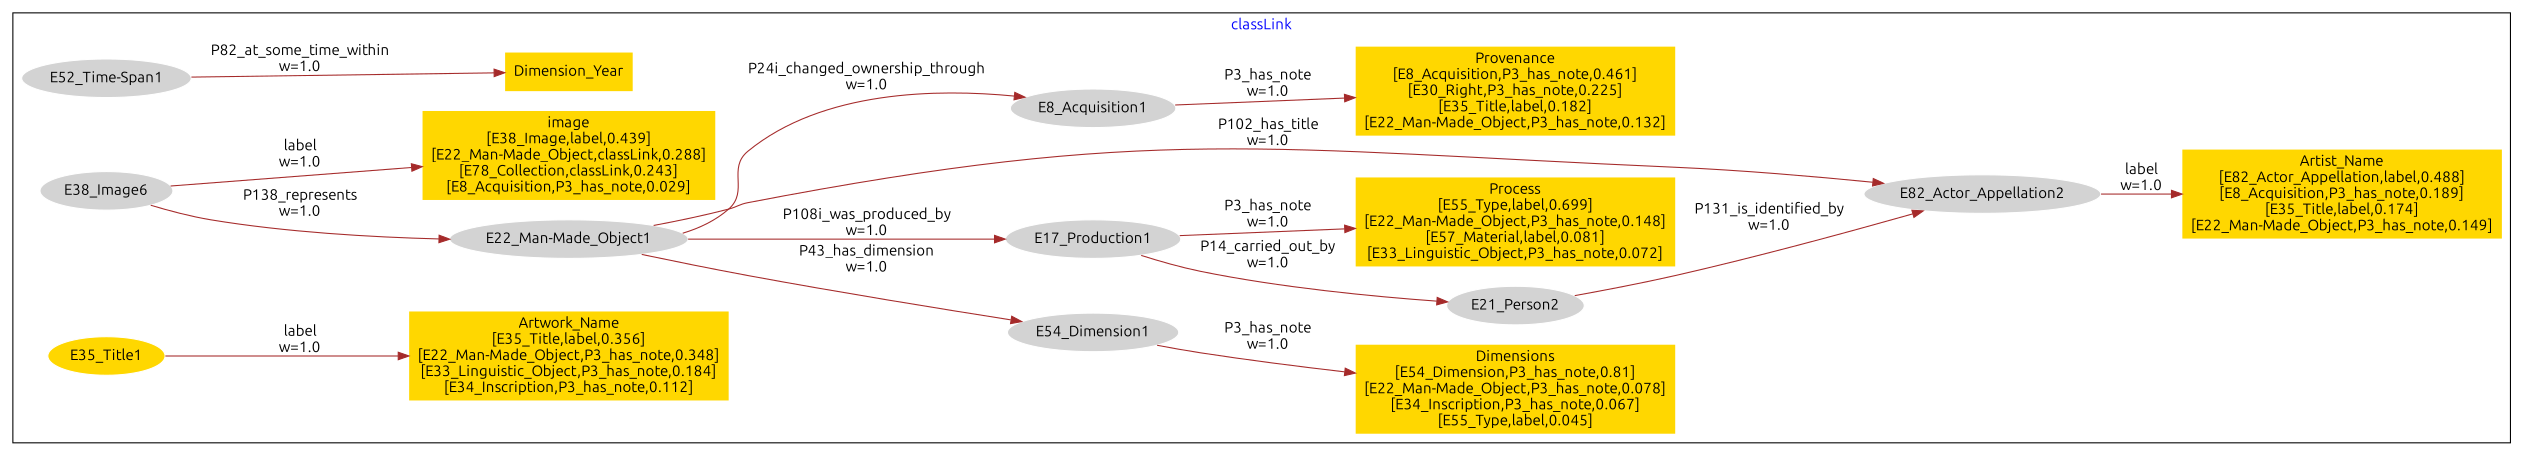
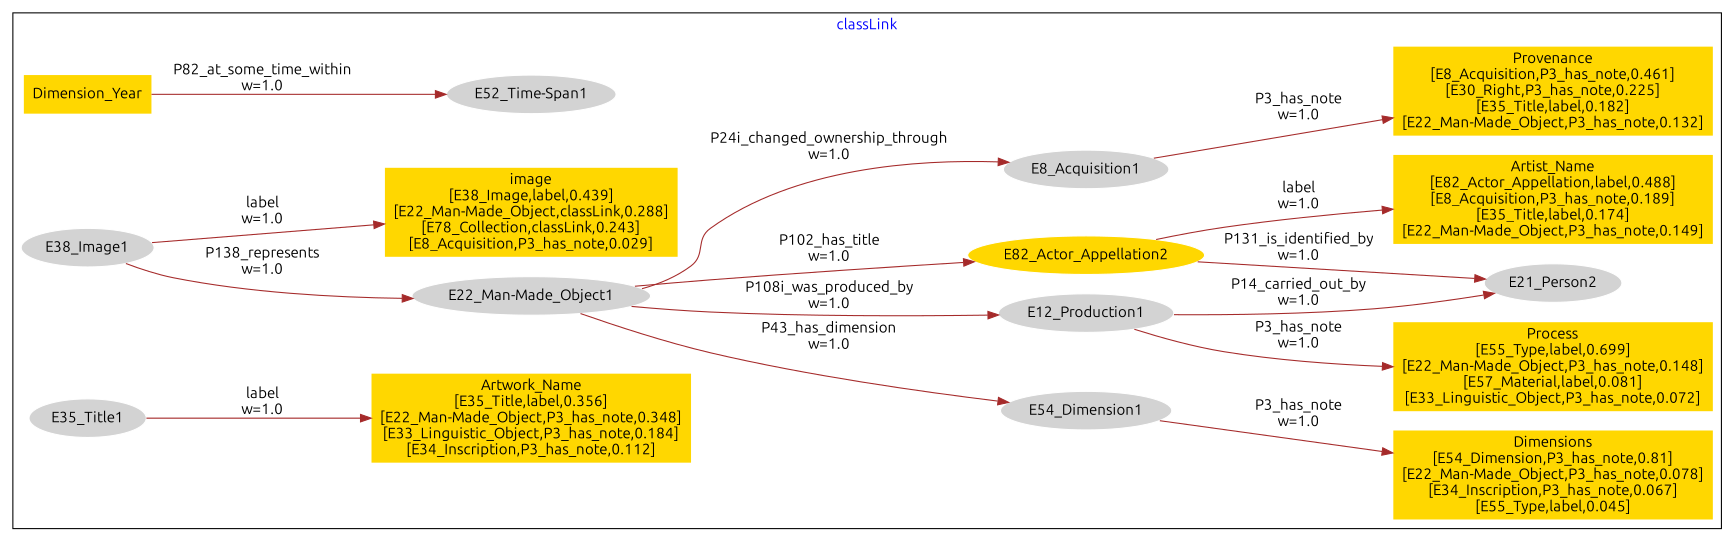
edge "E52_Time-Span1" -> "Dimension_Year": reversed
node "E38_Image6": label "E38_Image6" -> "E38_Image1"
node "E82_Actor_Appellation2": fillcolor lightgray -> gold
node "E17_Production1": label "E17_Production1" -> "E12_Production1"
edge "E21_Person2" -> "E82_Actor_Appellation2": reversed
node "E35_Title1": fillcolor gold -> lightgray
